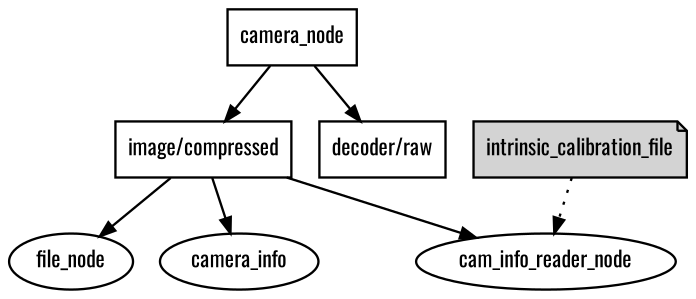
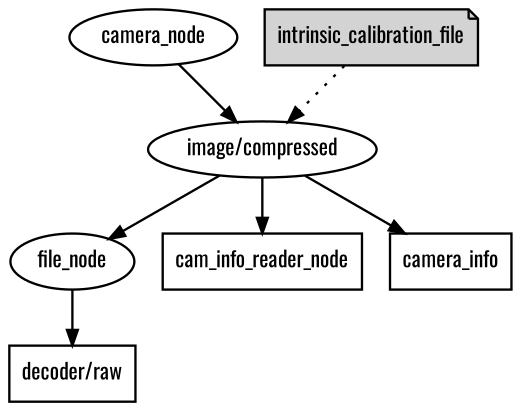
node "camera_node": shape box -> ellipse
edge "camera_node" -> "decoder/raw": now "file_node" -> "decoder/raw"
node "image/compressed": shape box -> ellipse
edge "intrinsic_calibration_file" -> "cam_info_reader_node": now "intrinsic_calibration_file" -> "image/compressed"
node "camera_info": shape ellipse -> box
node "cam_info_reader_node": shape ellipse -> box
